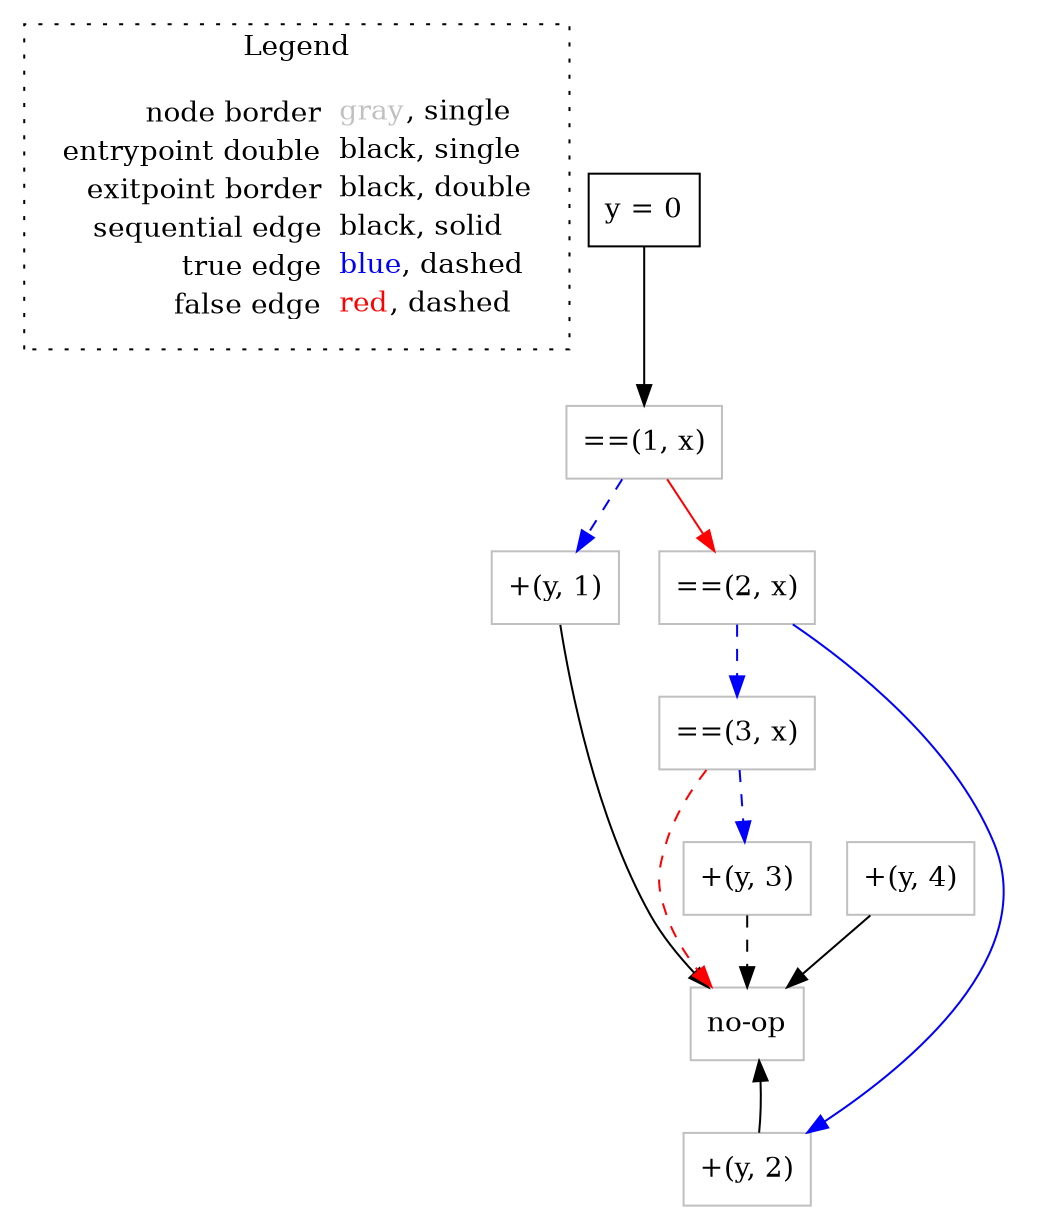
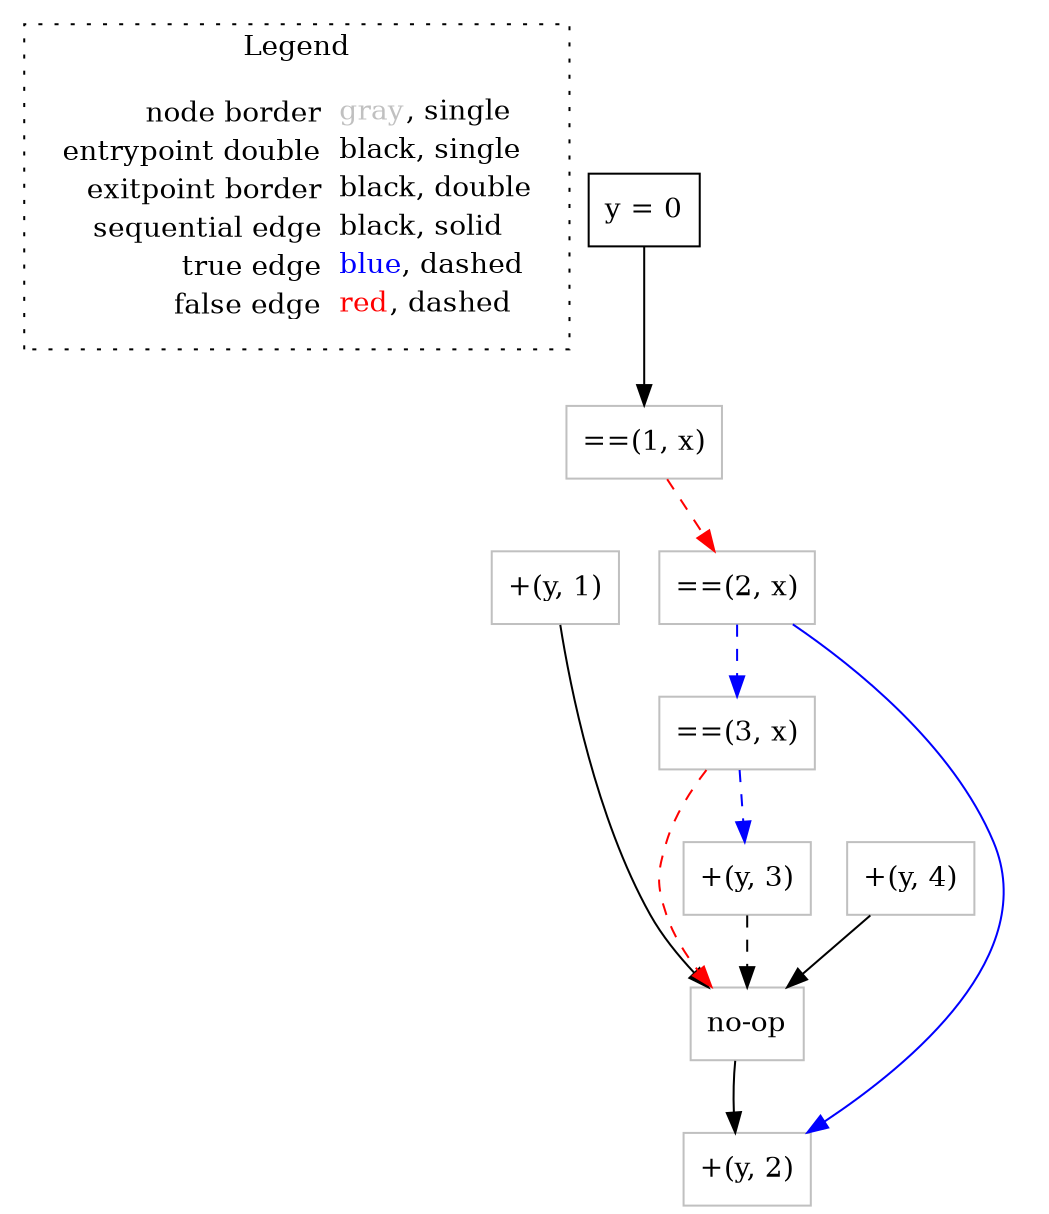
edge "==(1, x)" -> "+(y, 1)": removed
edge "==(1, x)" -> "==(2, x)": style solid -> dashed
edge "+(y, 2)" -> "no-op": reversed
